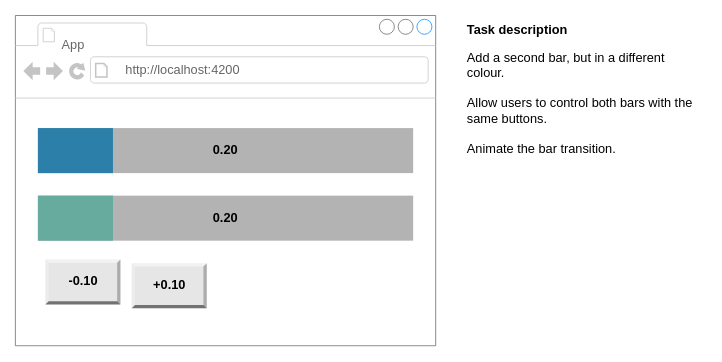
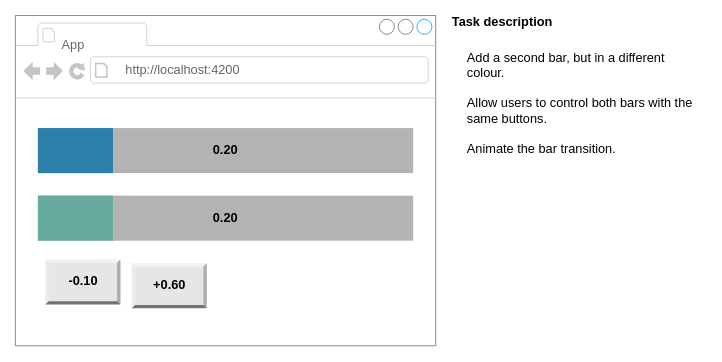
node "Task description": moved (585, 30) -> (570, 23)
node "+0.10": label "+0.10" -> "+0.60"
